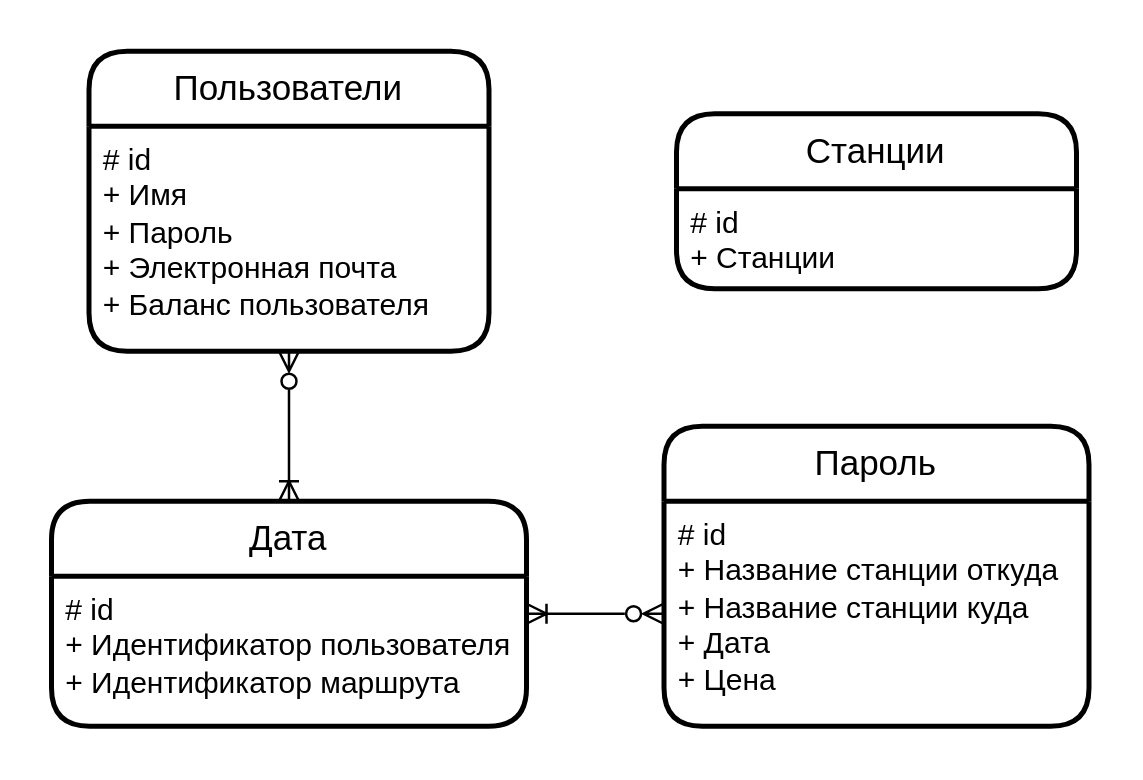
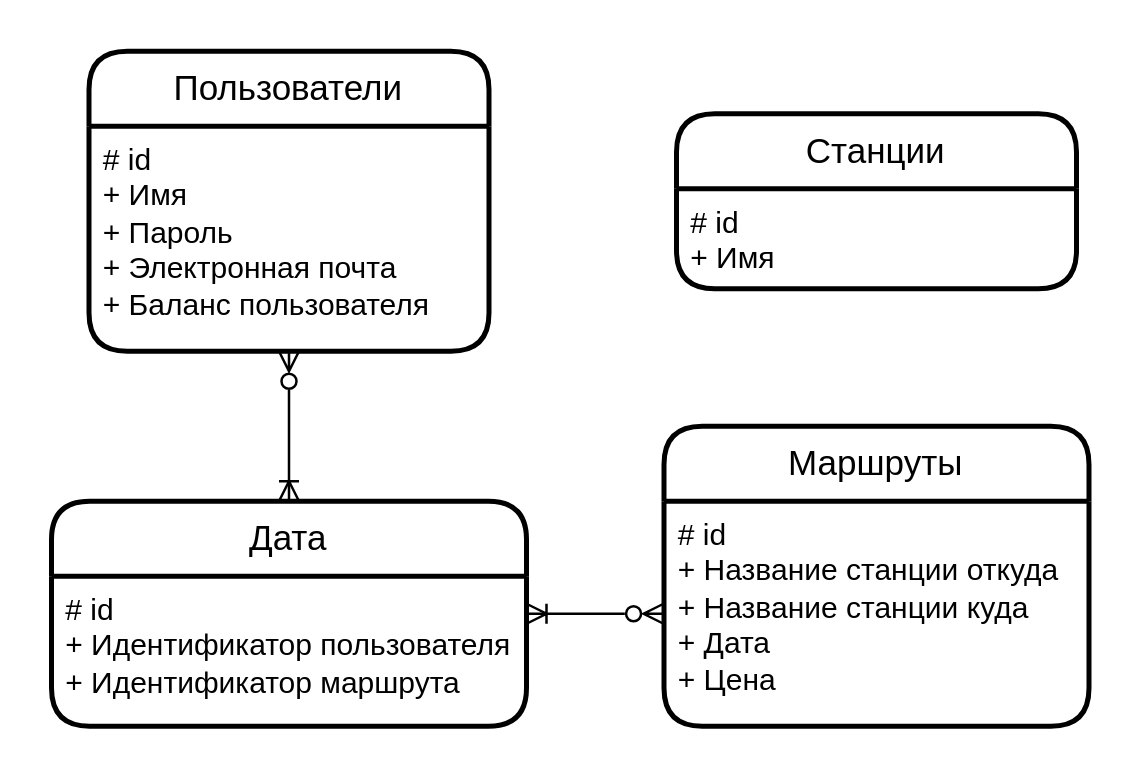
node "# id + Станции": label "# id + Станции" -> "# id + Имя"
node "Пароль": label "Пароль" -> "Маршруты"
